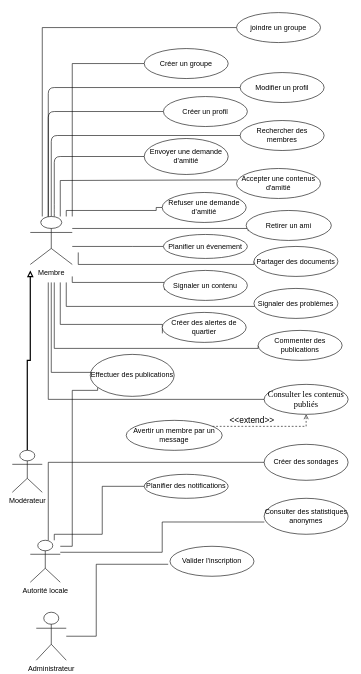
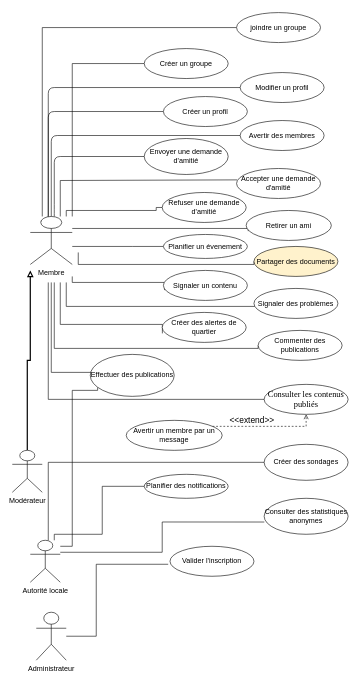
node "Rechercher des membres": label "Rechercher des membres" -> "Avertir des membres"
node "Accepter une contenus d'amitié": label "Accepter une contenus d'amitié" -> "Accepter une demande d'amitié"
node "Partager des documents": fillcolor #ffffff -> #fff2cc
